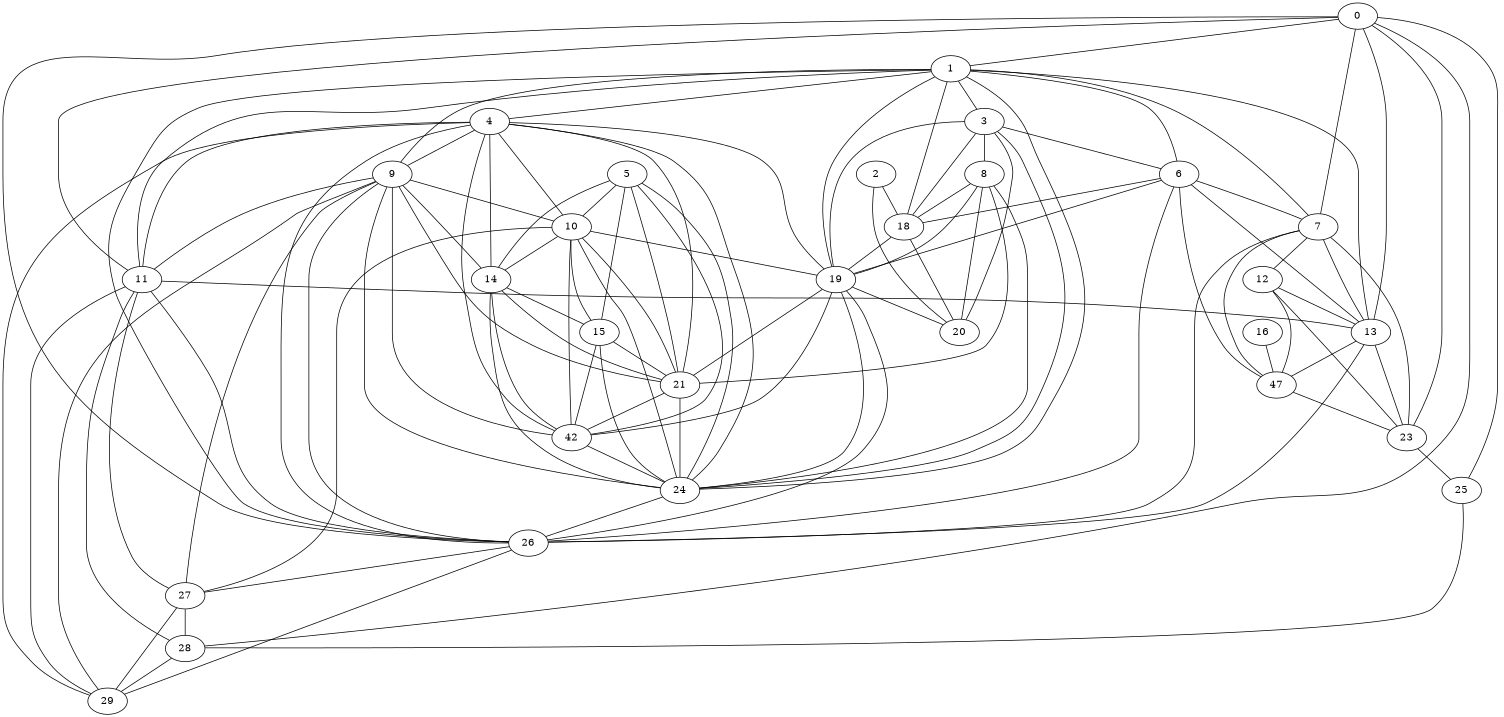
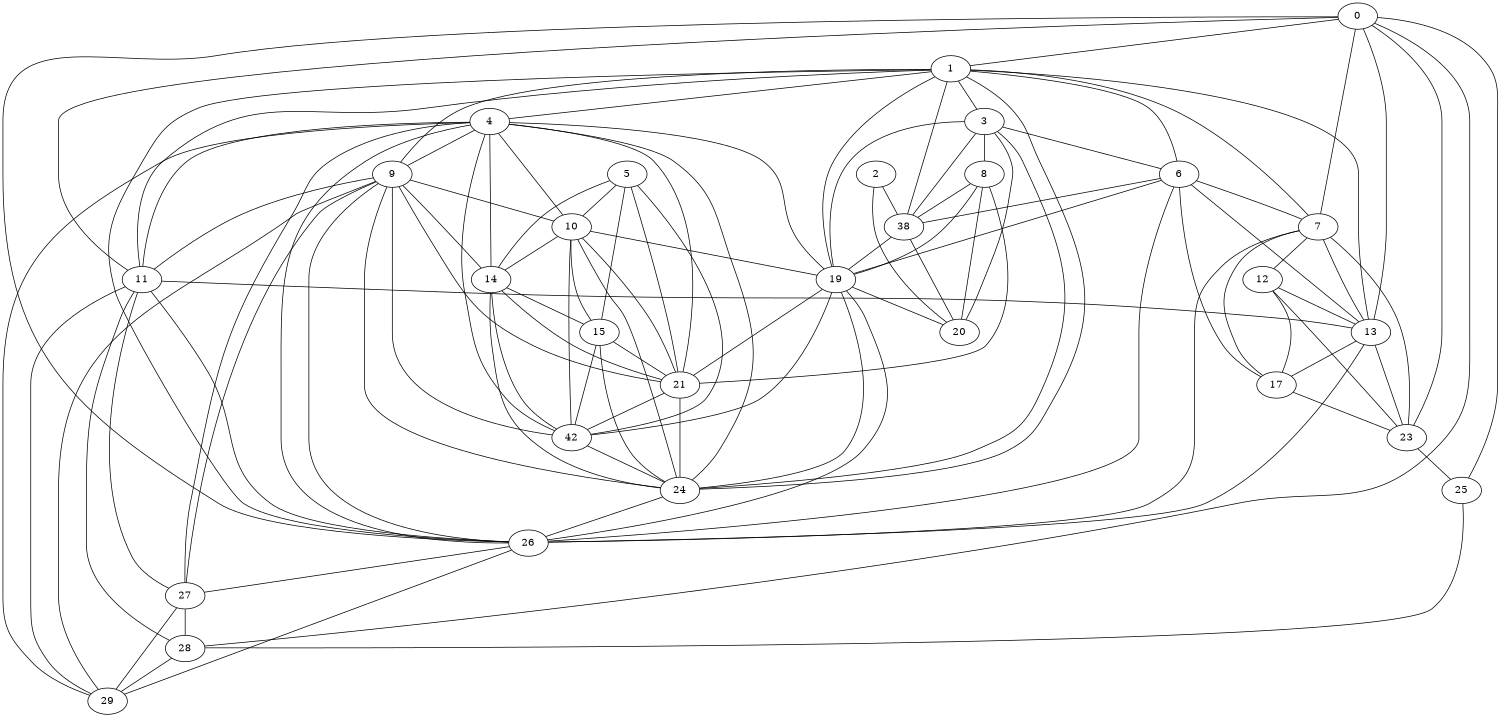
node "18": label "18" -> "38"
edge "5" -- "24": removed
node "16": removed
edge "10" -- "27": now "4" -- "27"
node "47": label "47" -> "17"
edge "8" -- "24": removed
